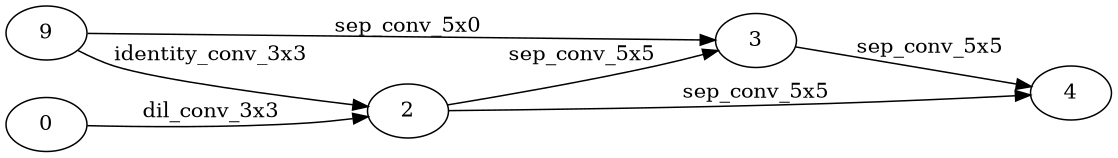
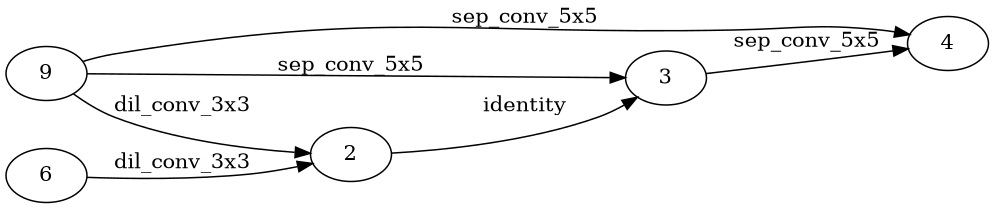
edge "9" -> "3": label "sep_conv_5x0" -> "sep_conv_5x5"
edge "9" -> "2": label "identity_conv_3x3" -> "dil_conv_3x3"
edge "2" -> "3": label "sep_conv_5x5" -> "identity"
edge "2" -> "4": now "9" -> "4"
node "0": label "0" -> "6"
